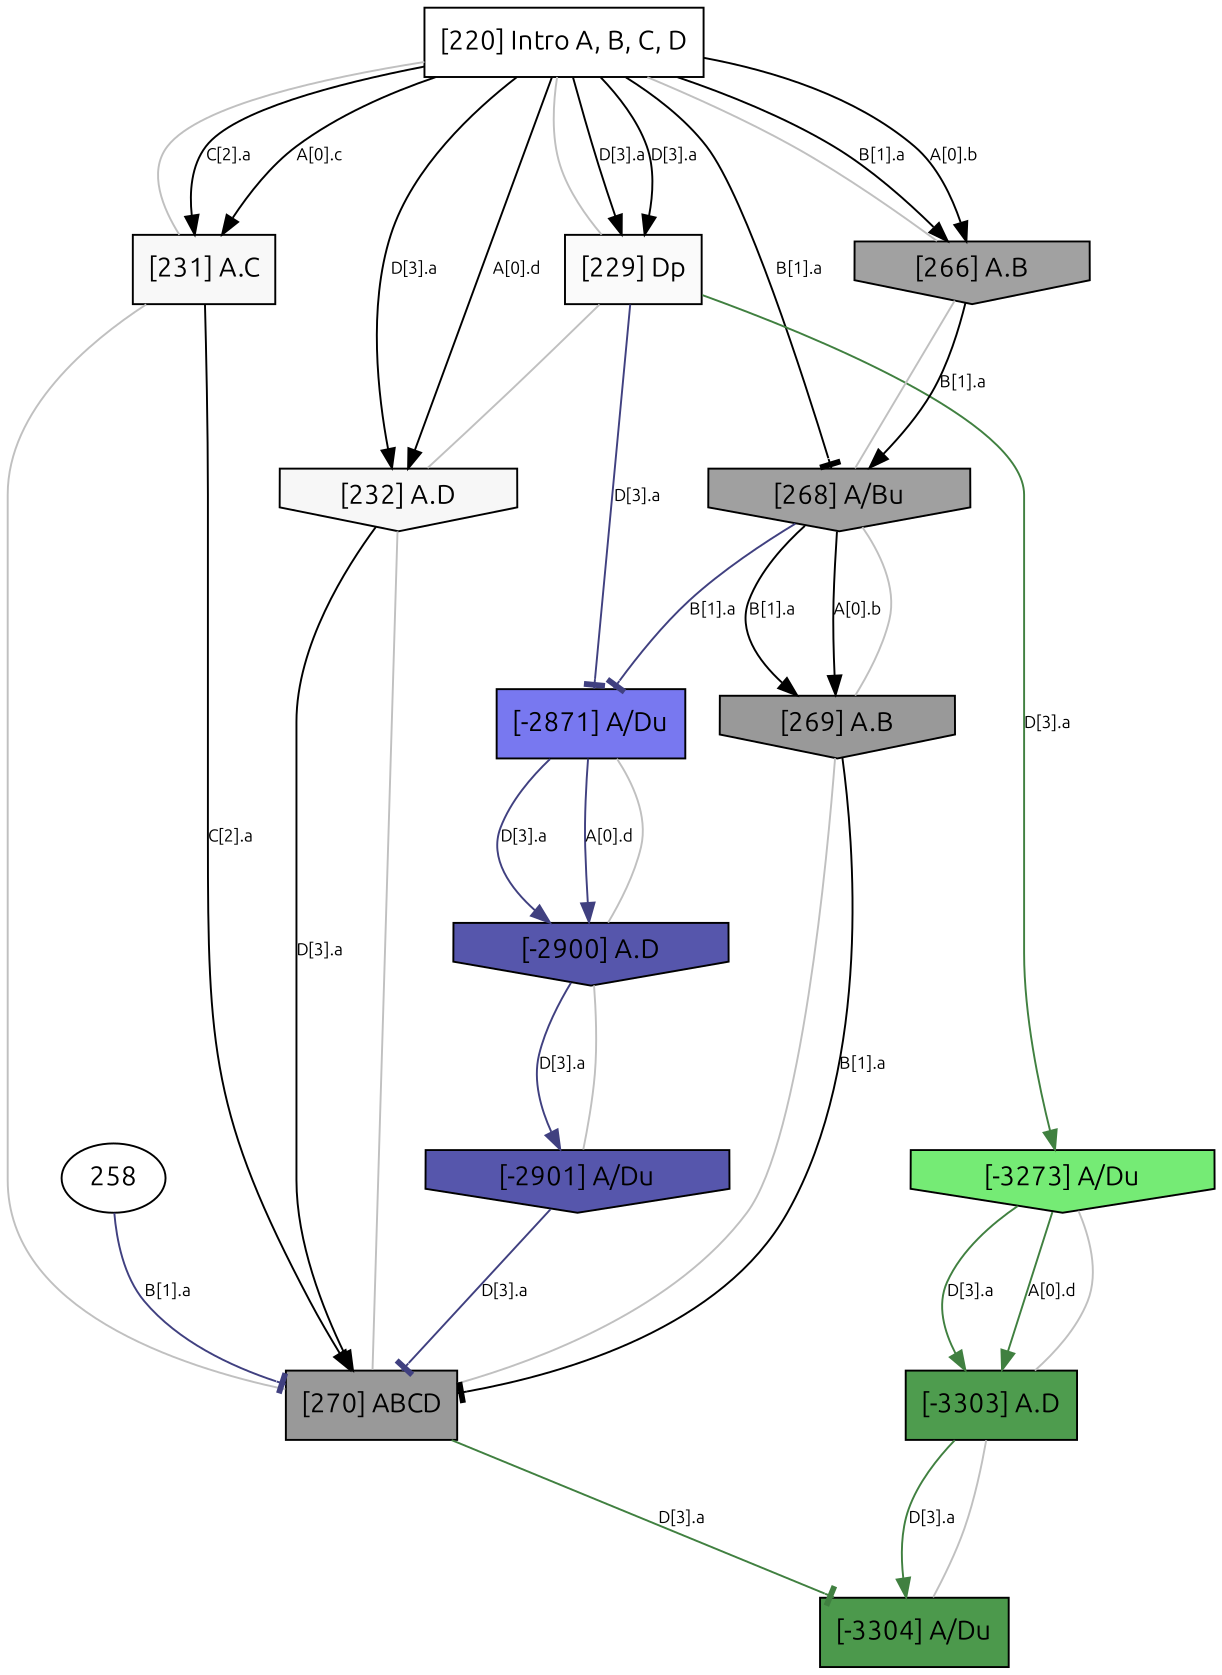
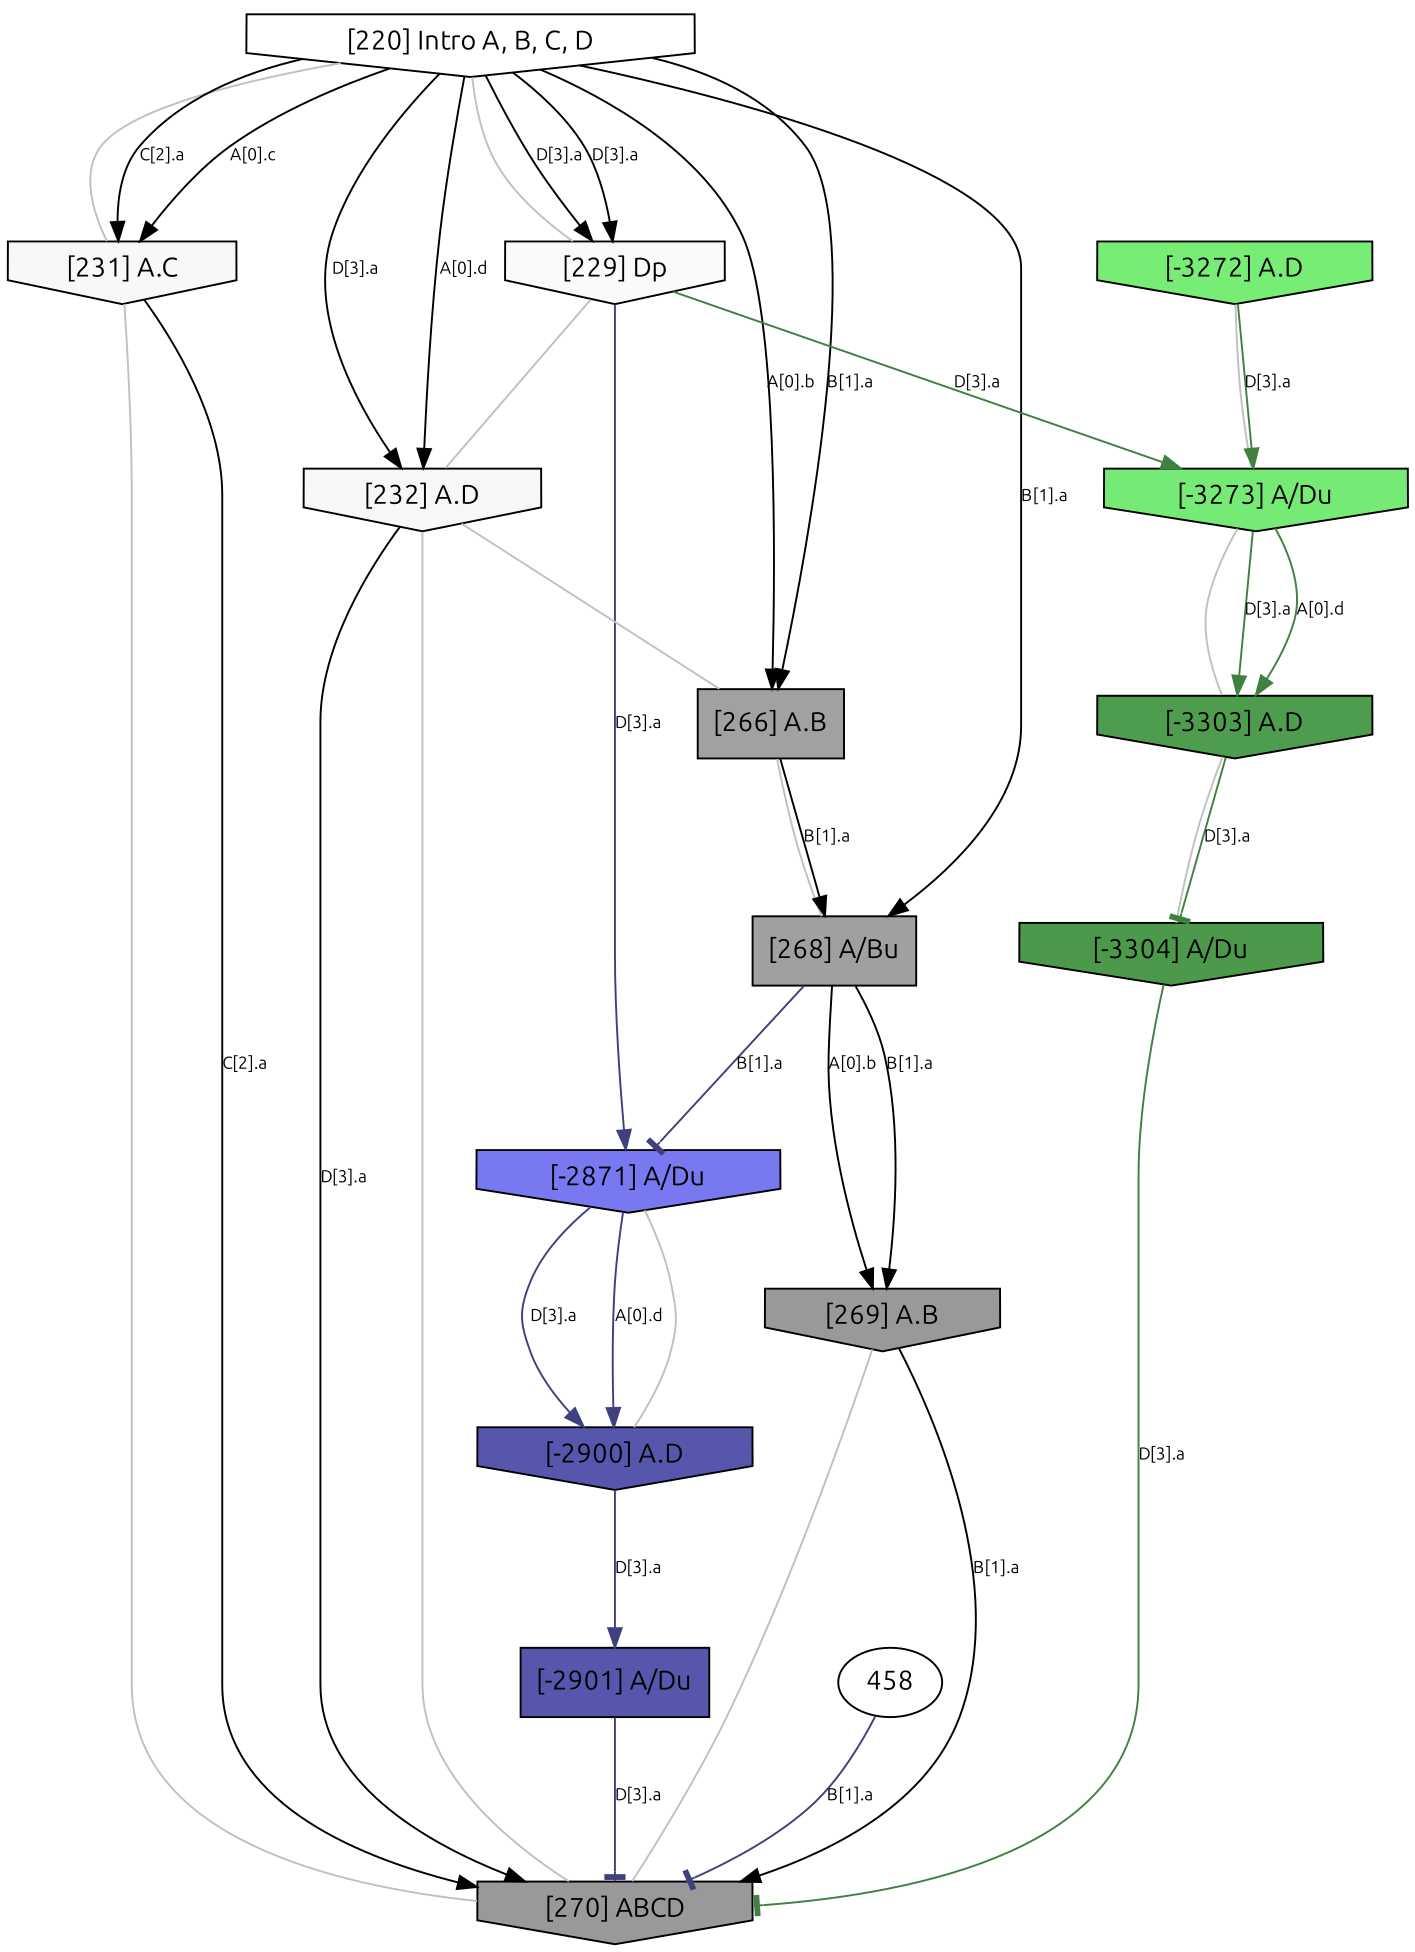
node "[220] Intro A, B, C, D": shape box -> invhouse
edge "[220] Intro A, B, C, D" -- "[266] A.B": now "[232] A.D" -- "[266] A.B"
edge "[220] Intro A, B, C, D" -> "[268] A/Bu": arrowhead tee -> normal
node "[231] A.C": shape box -> invhouse
node "[229] Dp": shape box -> invhouse
node "[266] A.B": shape invhouse -> box
node "[-3272] A.D": added
edge "[229] Dp" -> "[-2871] A/Du": arrowhead tee -> normal
node "[268] A/Bu": shape invhouse -> box
edge "[268] A/Bu" -- "[269] A.B": removed
node "[-2871] A/Du": shape box -> invhouse
edge "[-2900] A.D" -- "[-2901] A/Du": removed
edge "[269] A.B" -> "[270] ABCD": arrowhead tee -> normal
node "258": label "258" -> "458"
node "[-2901] A/Du": shape invhouse -> box
node "[270] ABCD": shape box -> invhouse
node "[-3303] A.D": shape box -> invhouse
edge "[-3303] A.D" -> "[-3304] A/Du": arrowhead normal -> tee
edge "[270] ABCD" -> "[-3304] A/Du": reversed
node "[-3304] A/Du": shape box -> invhouse
